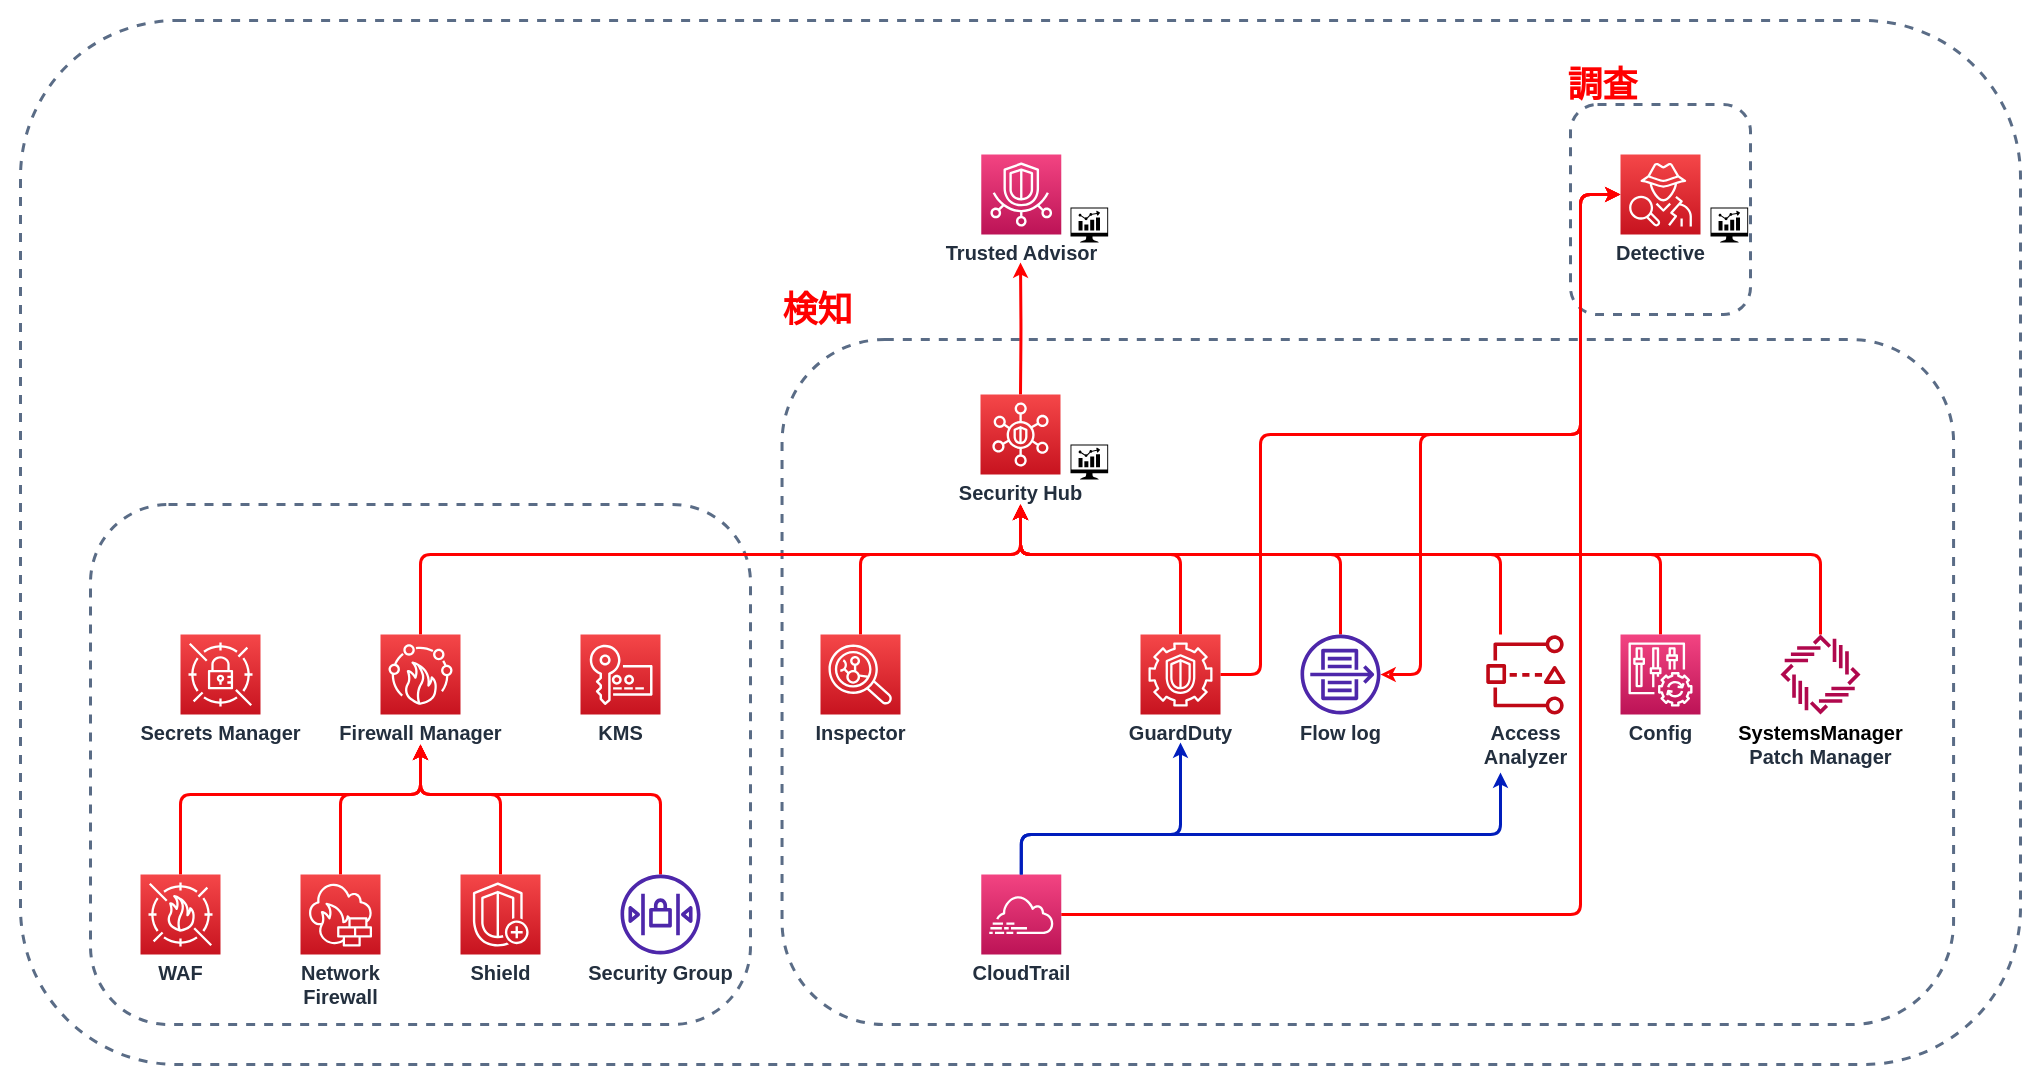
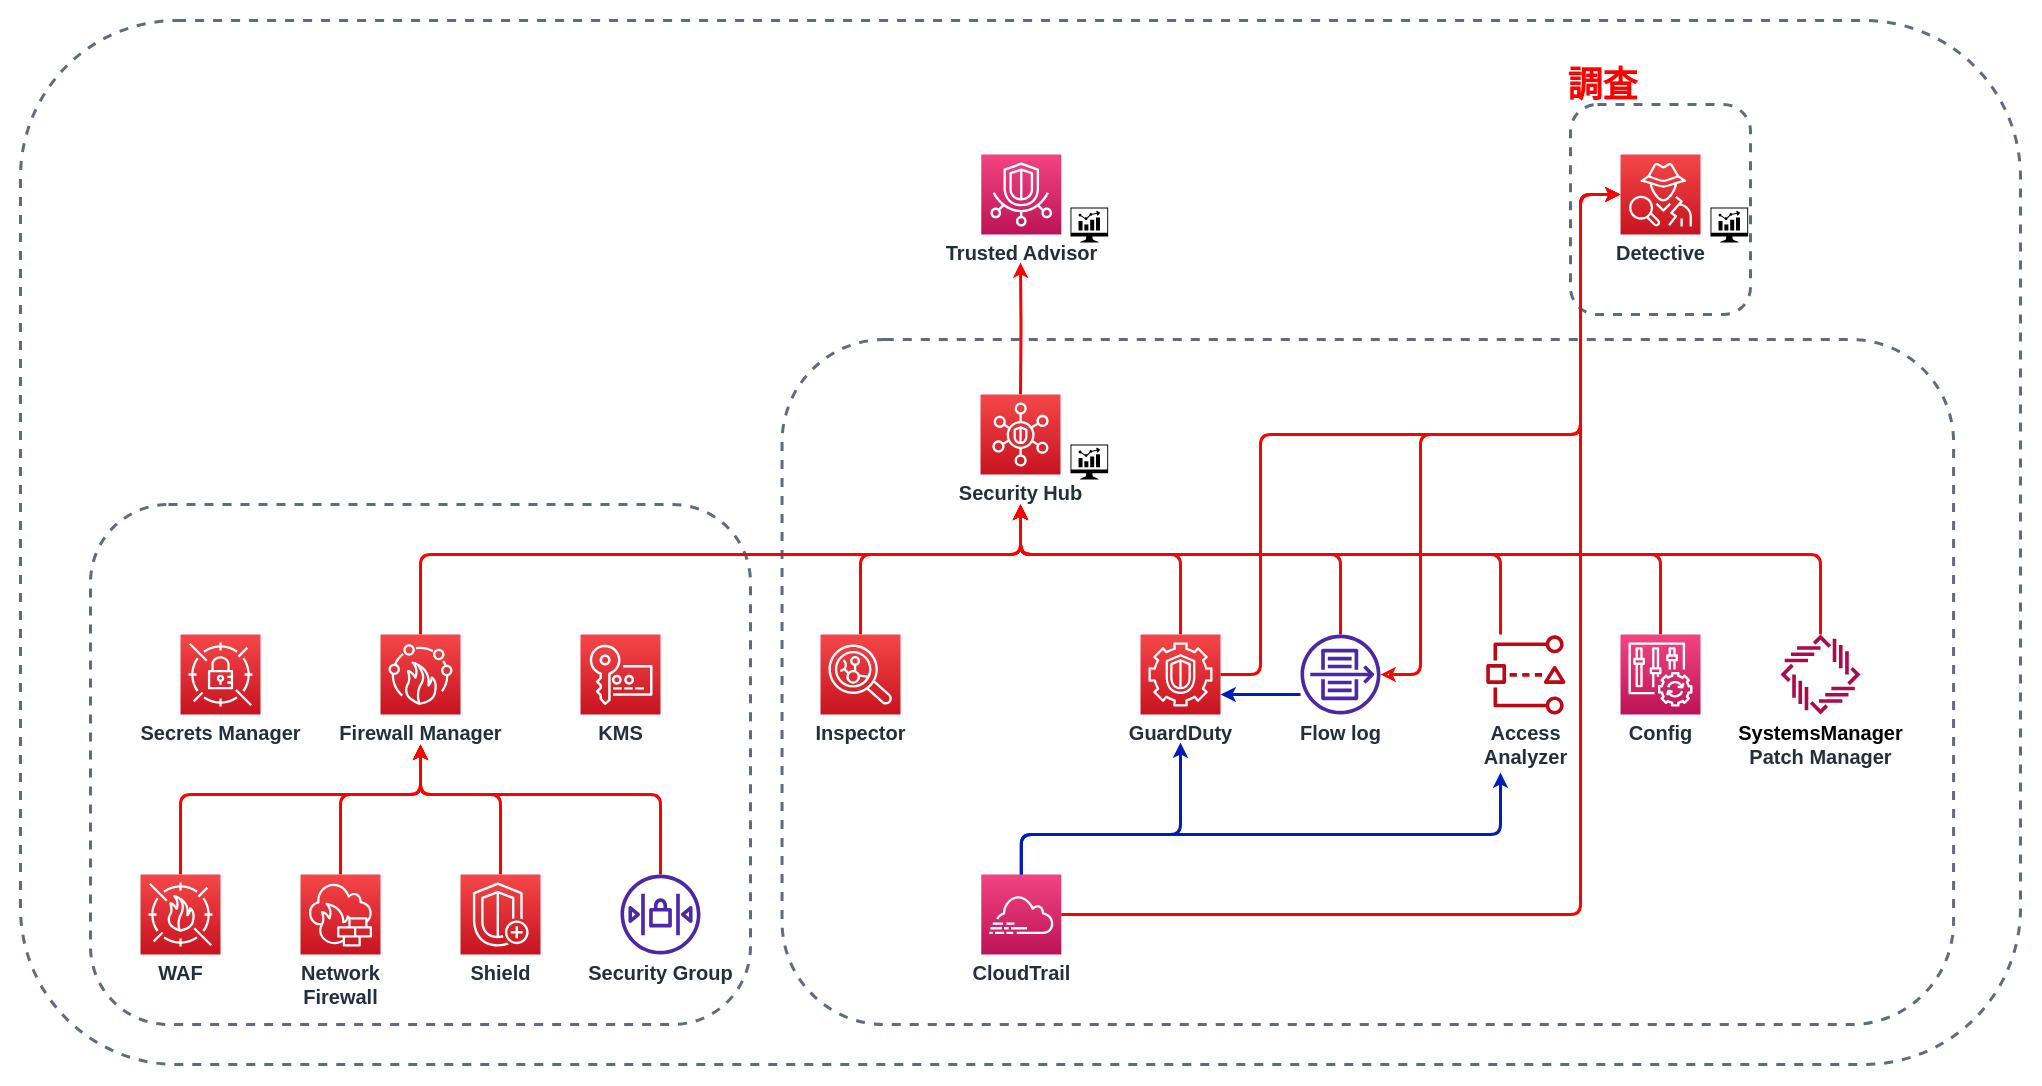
node "検知": removed
edge "Flow log" -> "GuardDuty": added
